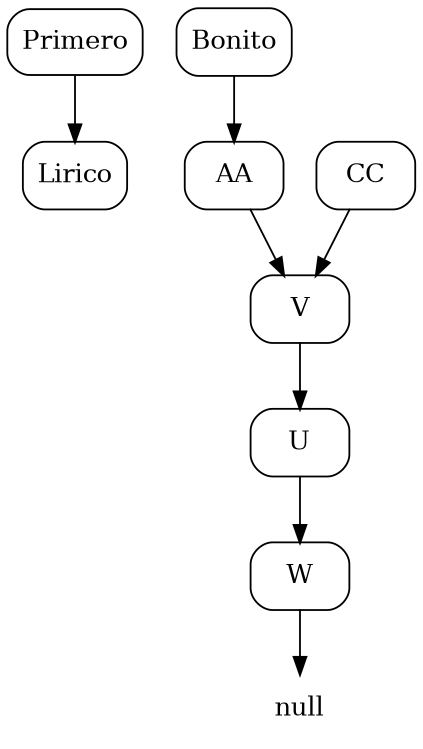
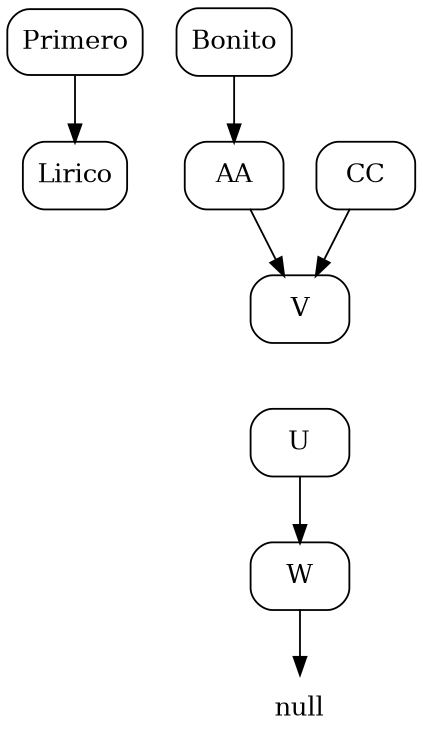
edge "V" -> "U": removed
